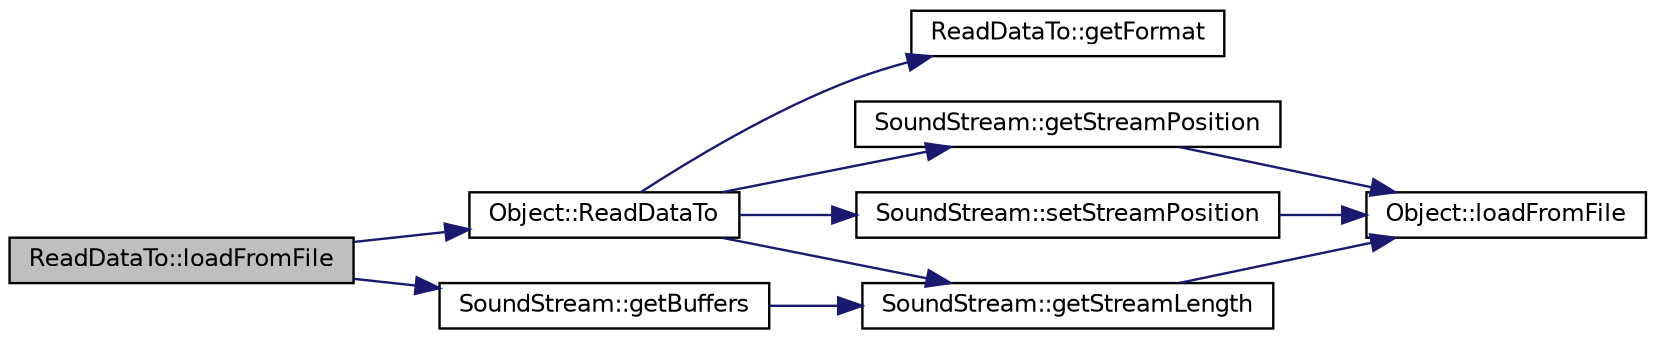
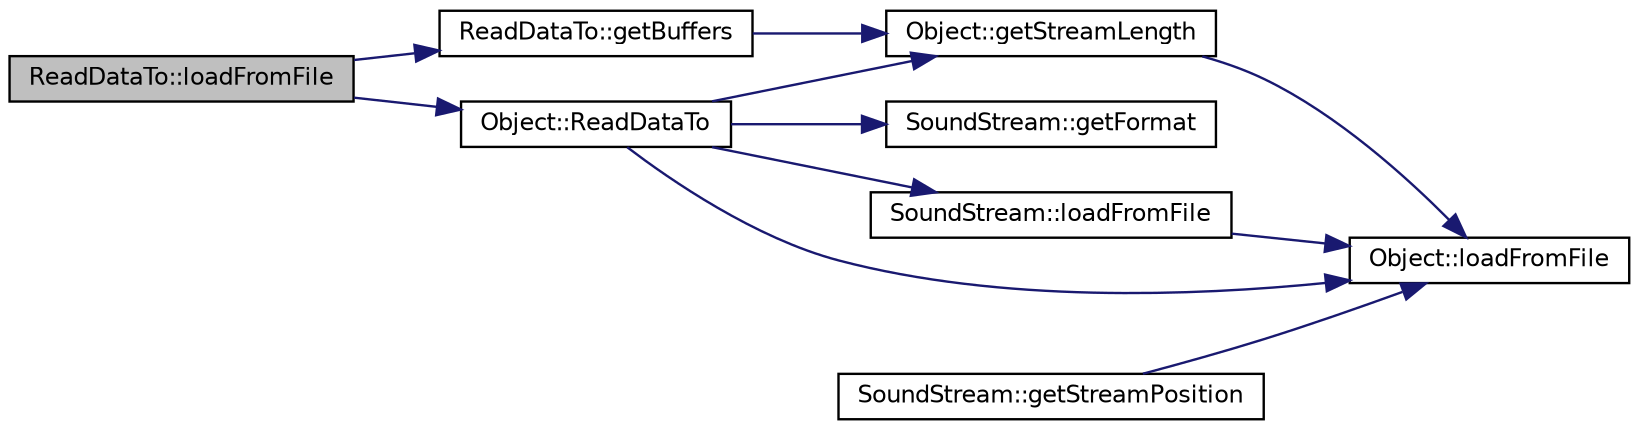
node "ReadDataTo::getFormat": label "ReadDataTo::getFormat" -> "SoundStream::getFormat"
edge "Object::ReadDataTo" -> "SoundStream::getStreamPosition": now "Object::ReadDataTo" -> "Object::loadFromFile"
node "SoundStream::setStreamPosition": label "SoundStream::setStreamPosition" -> "SoundStream::loadFromFile"
node "SoundStream::getBuffers": label "SoundStream::getBuffers" -> "ReadDataTo::getBuffers"
node "SoundStream::getStreamLength": label "SoundStream::getStreamLength" -> "Object::getStreamLength"
